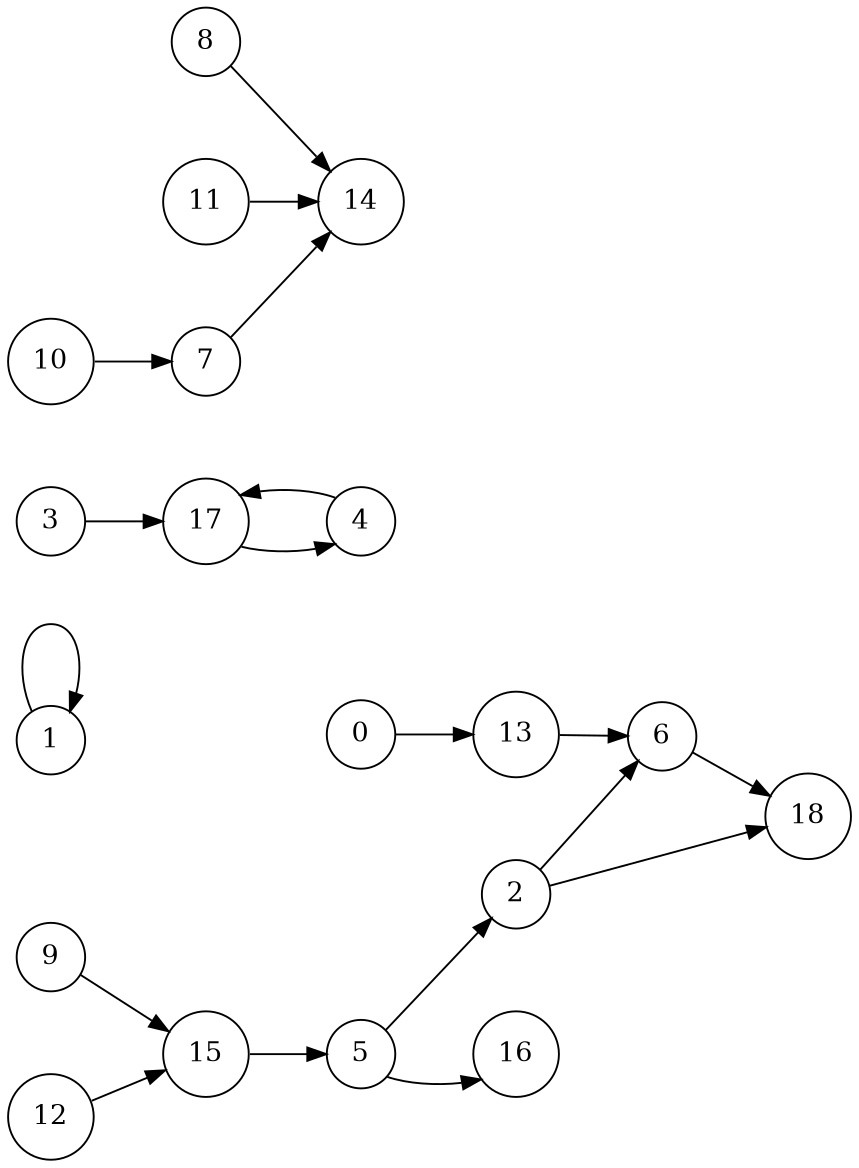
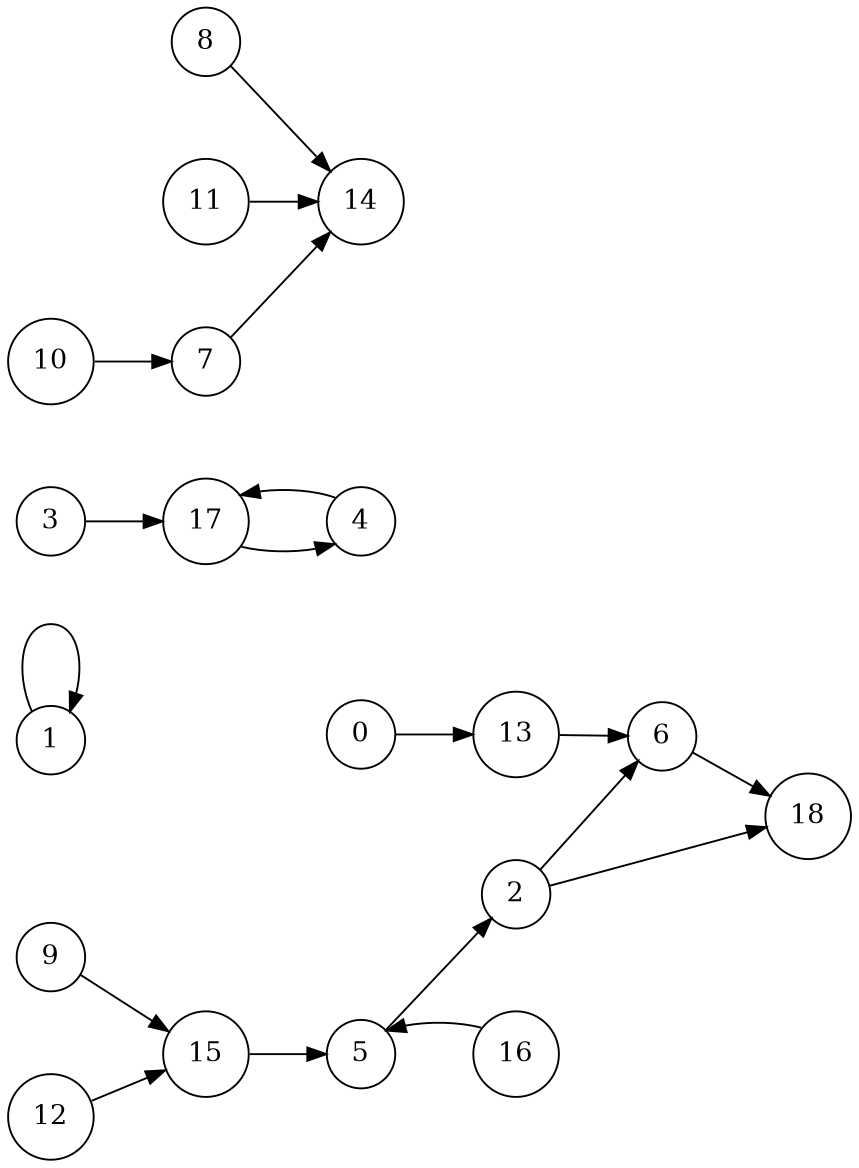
edge "5" -> "16": reversed
